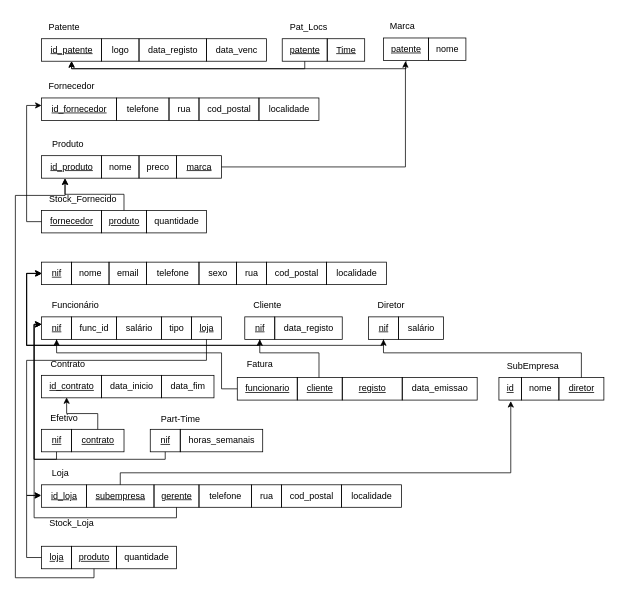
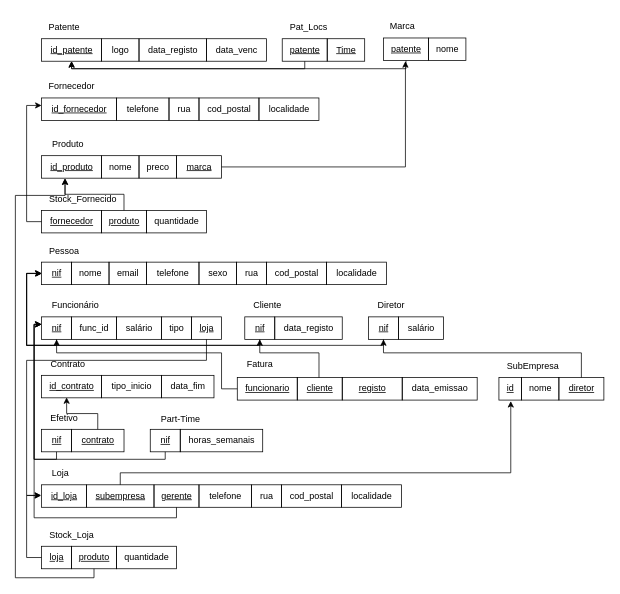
node "Pessoa": added
node "data_inicio": label "data_inicio" -> "tipo_inicio"
node "Stock_Loja": moved (72, 524) -> (72, 535)
